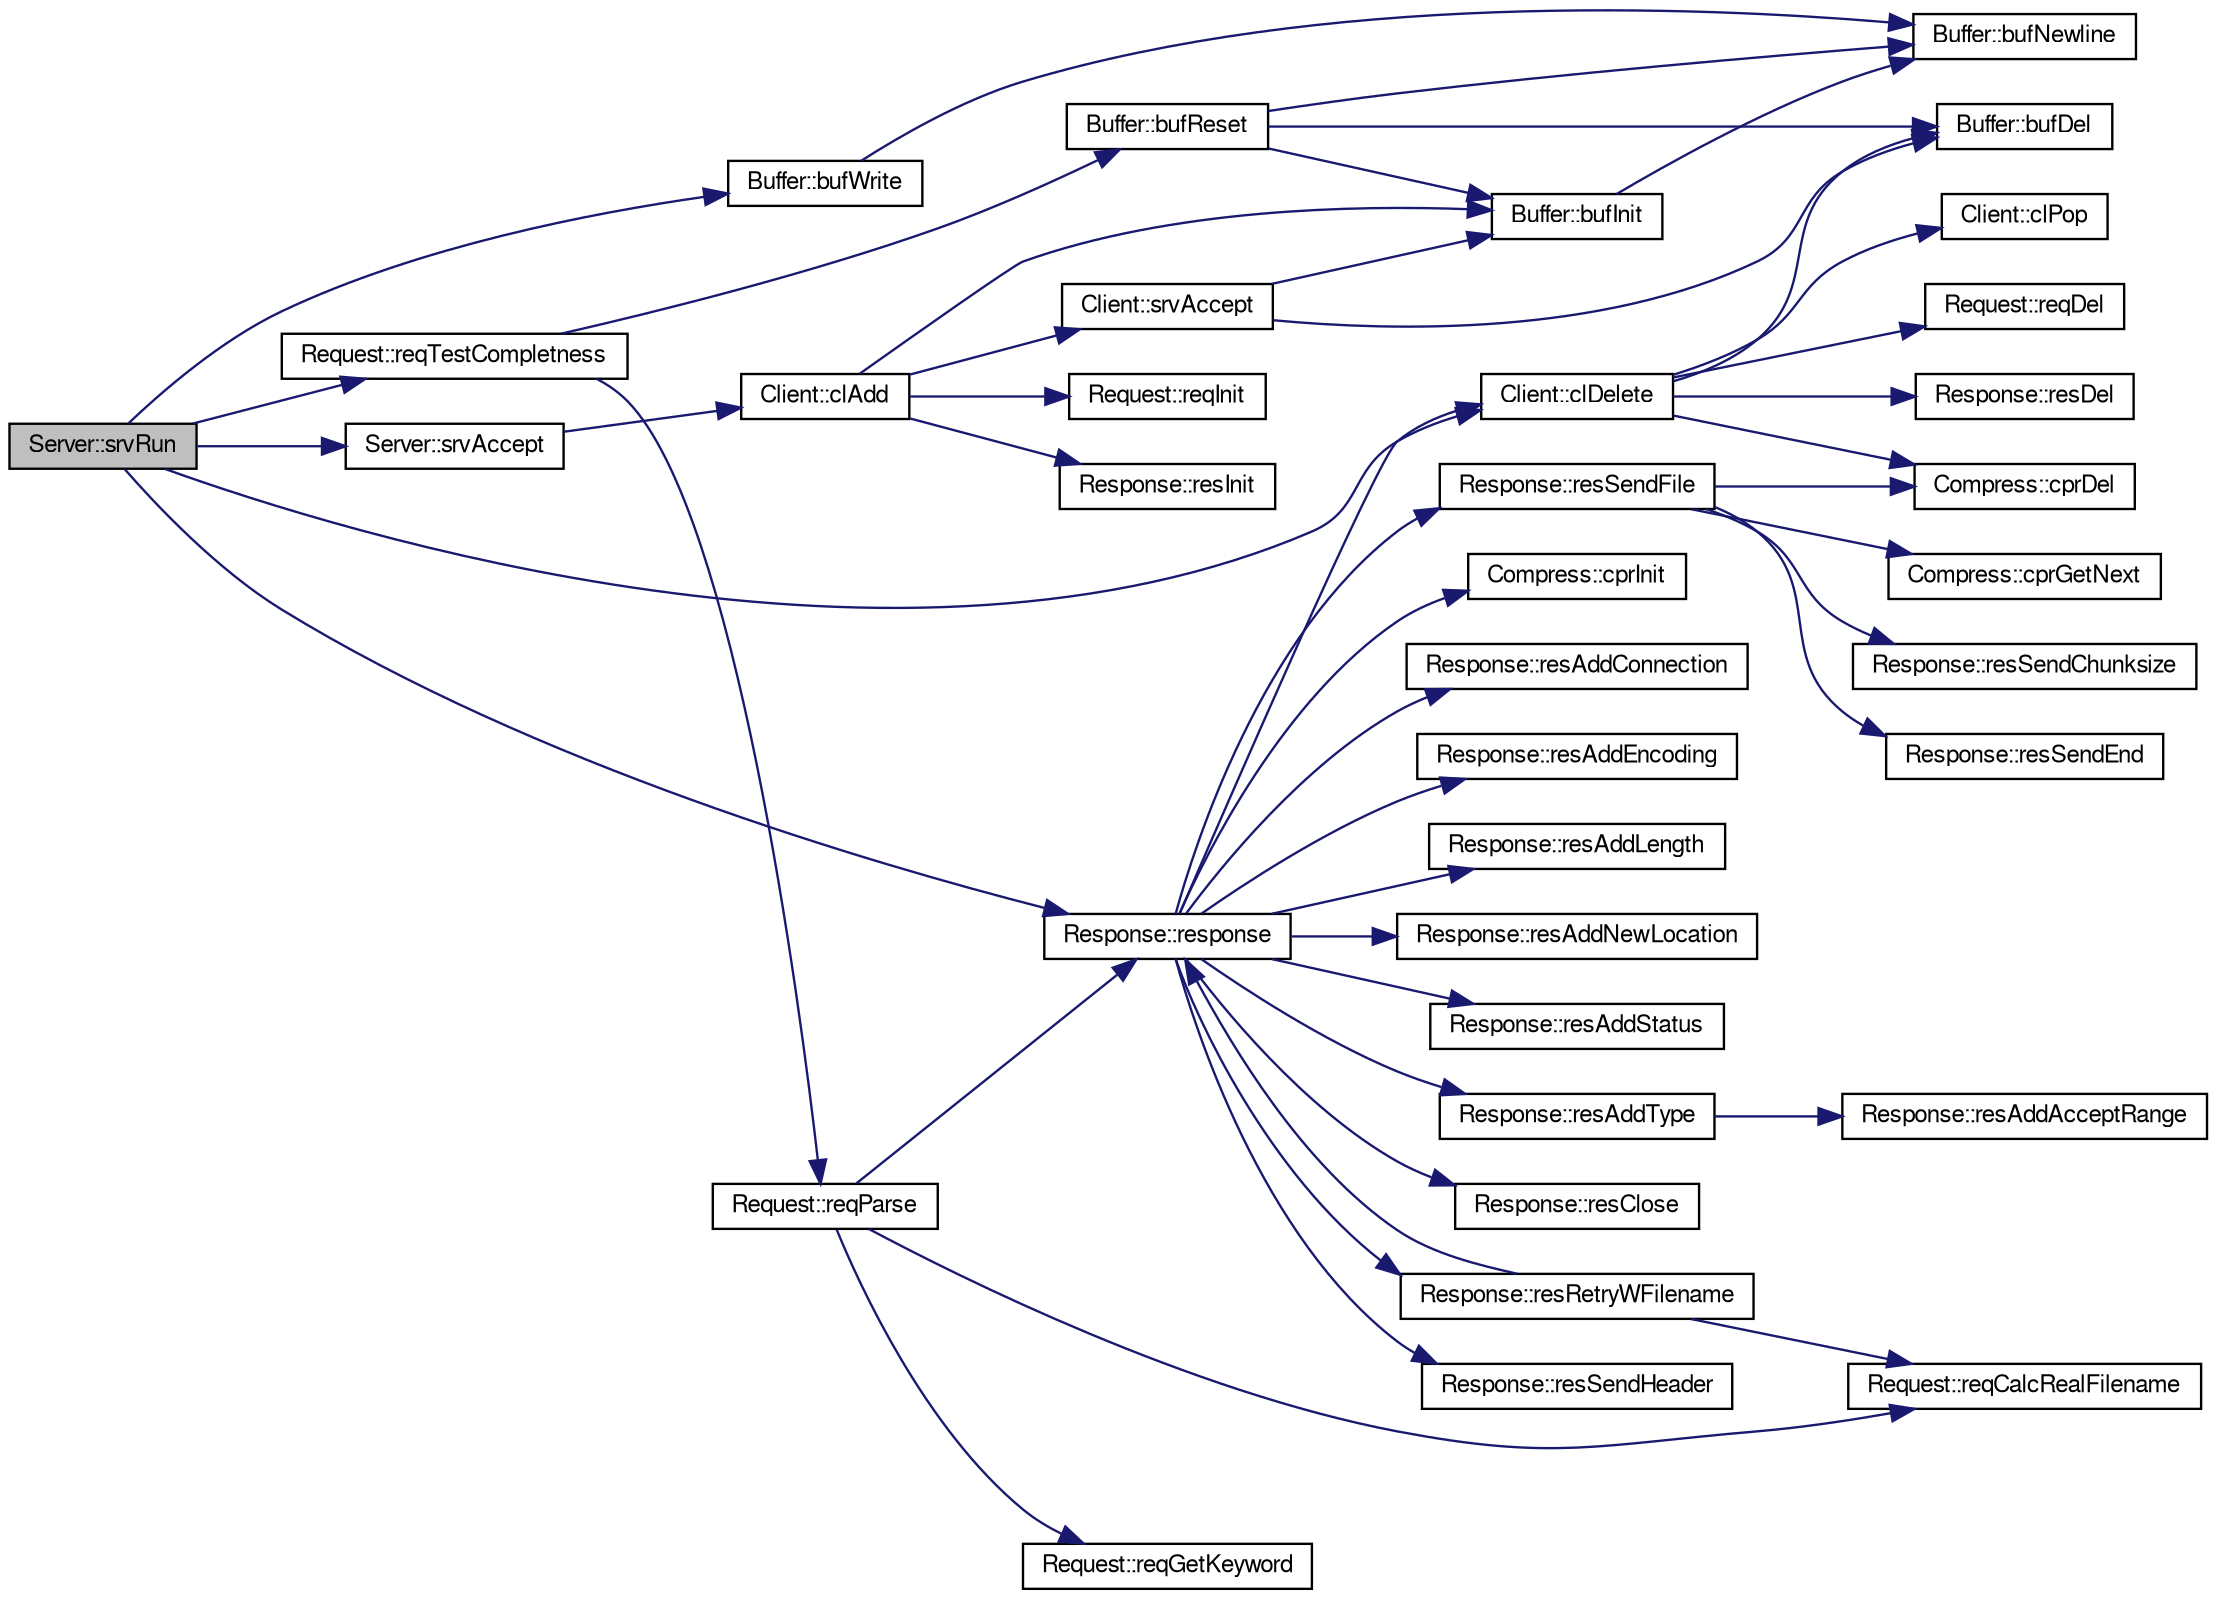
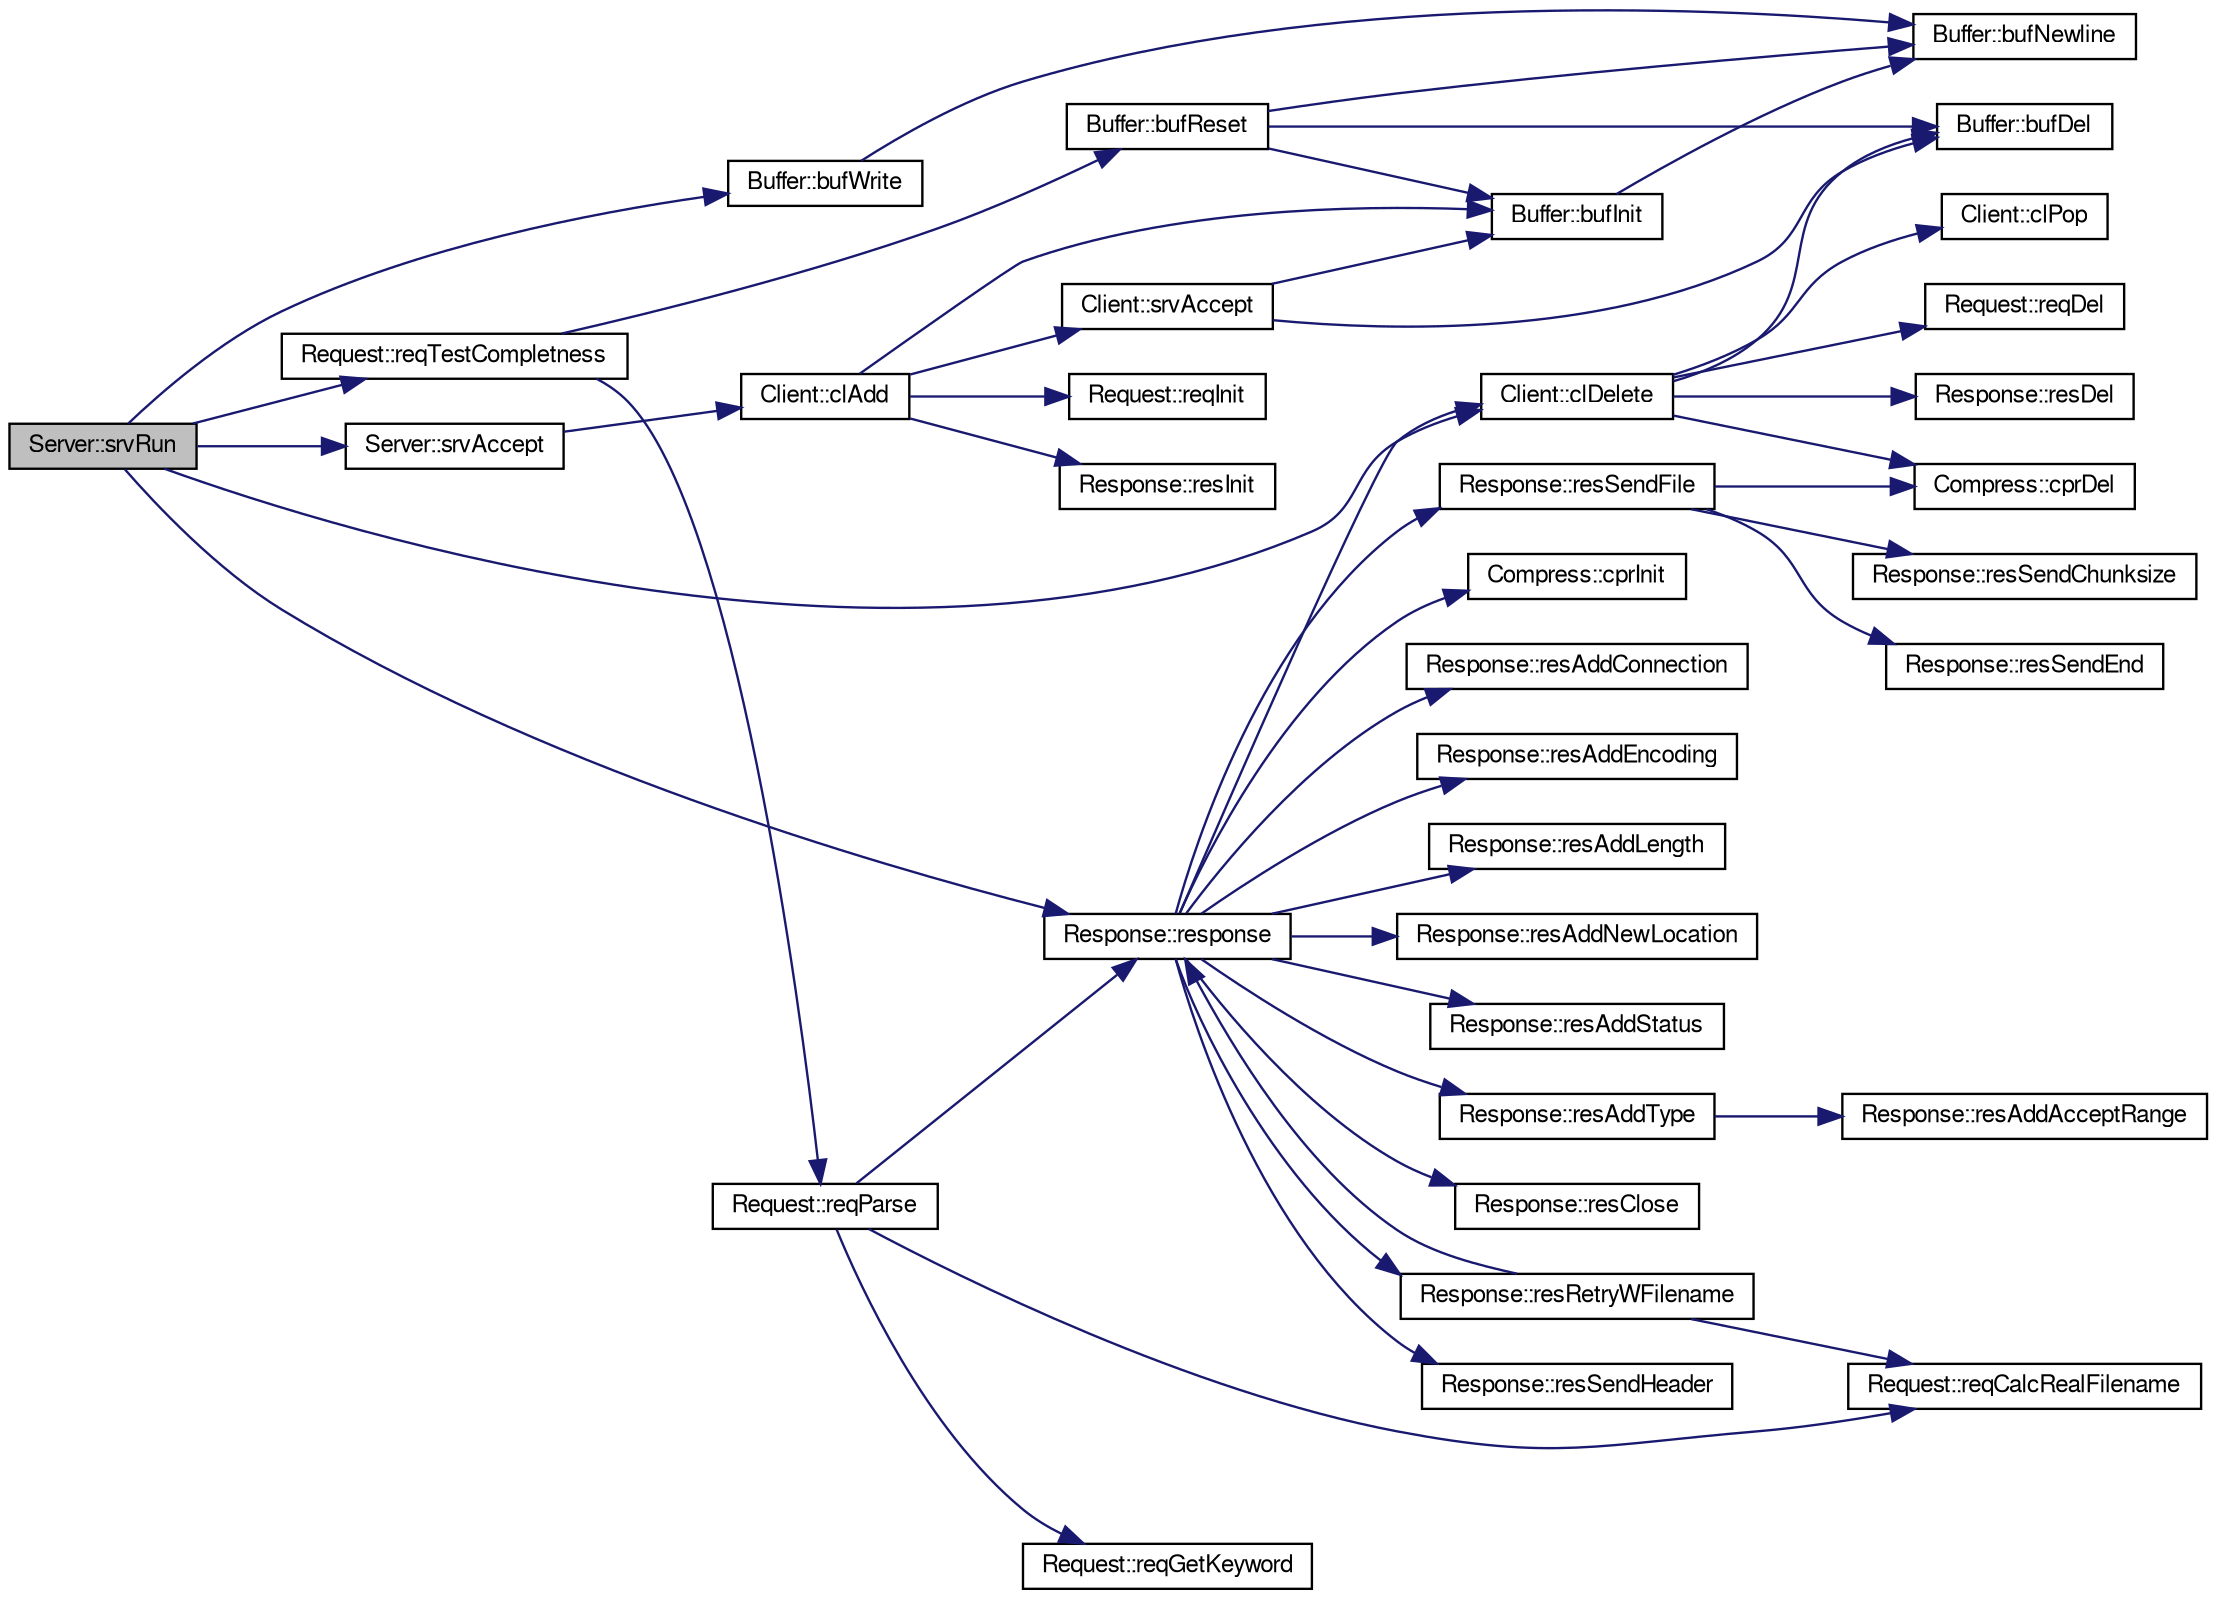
node "Compress::cprGetNext": removed
